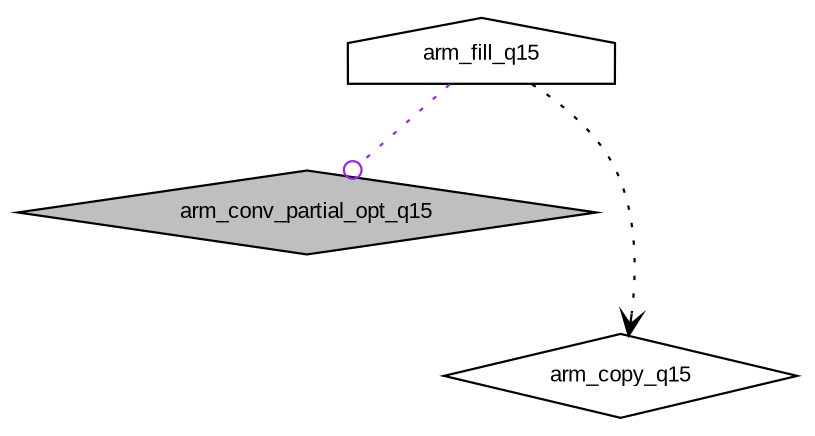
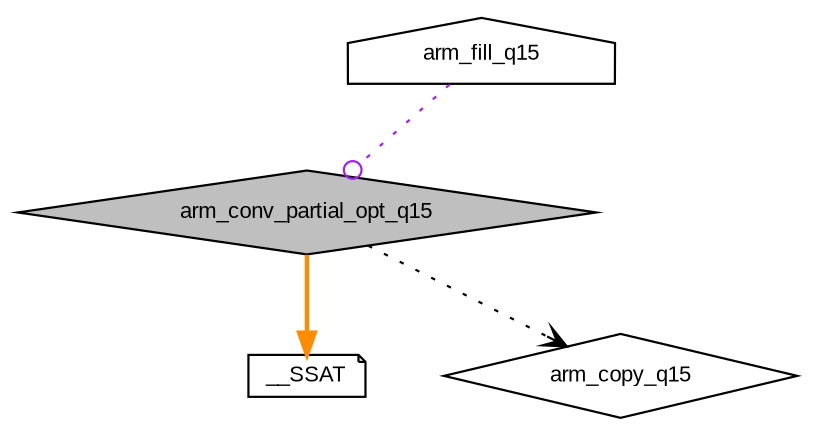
edge "arm_fill_q15" -> "arm_copy_q15": now "arm_conv_partial_opt_q15" -> "arm_copy_q15"
node "__SSAT": added
